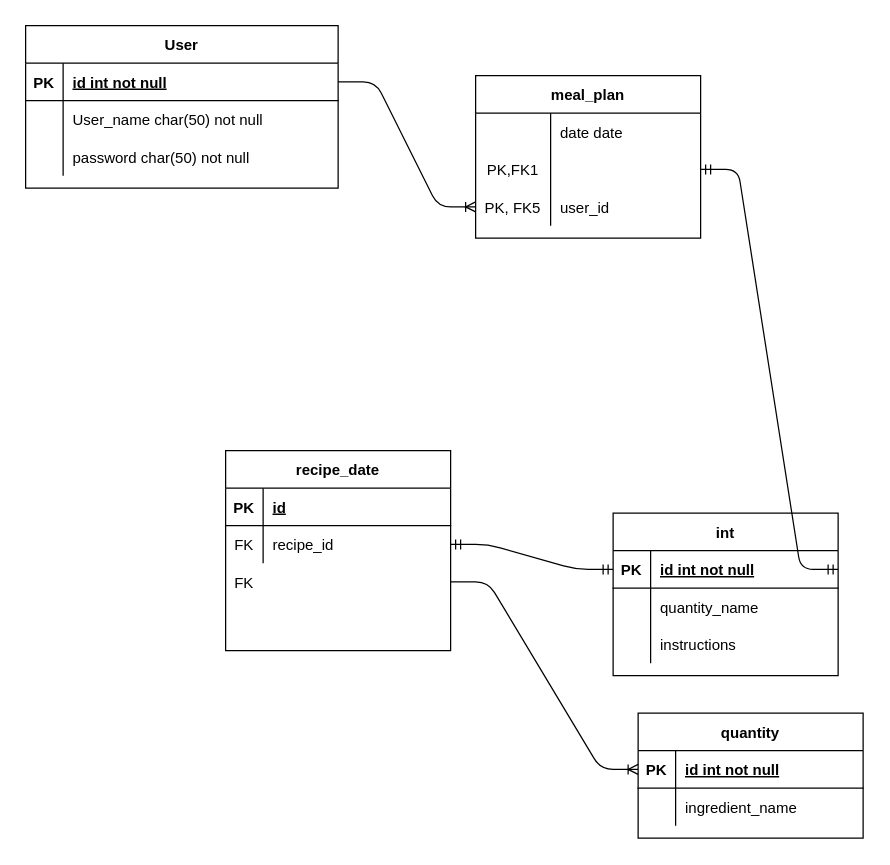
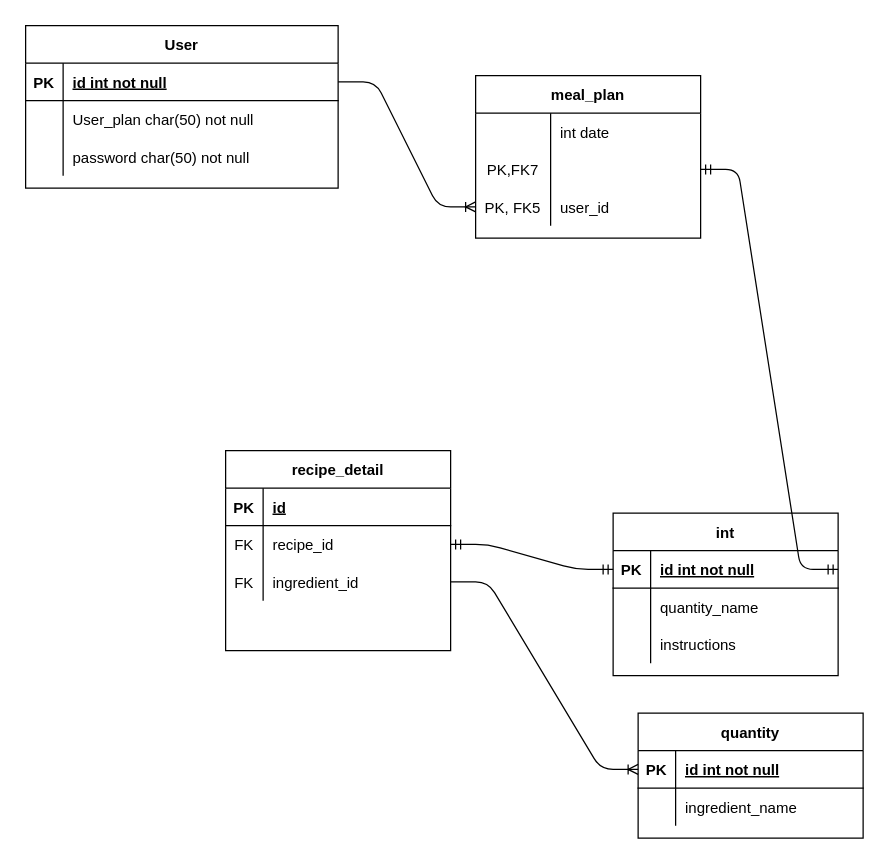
node "User_name char(50) not null": label "User_name char(50) not null" -> "User_plan char(50) not null"
node "date date": label "date date" -> "int date"
node "PK,FK1": label "PK,FK1" -> "PK,FK7"
node "recipe_date": label "recipe_date" -> "recipe_detail"
node "ingredient_id": added
